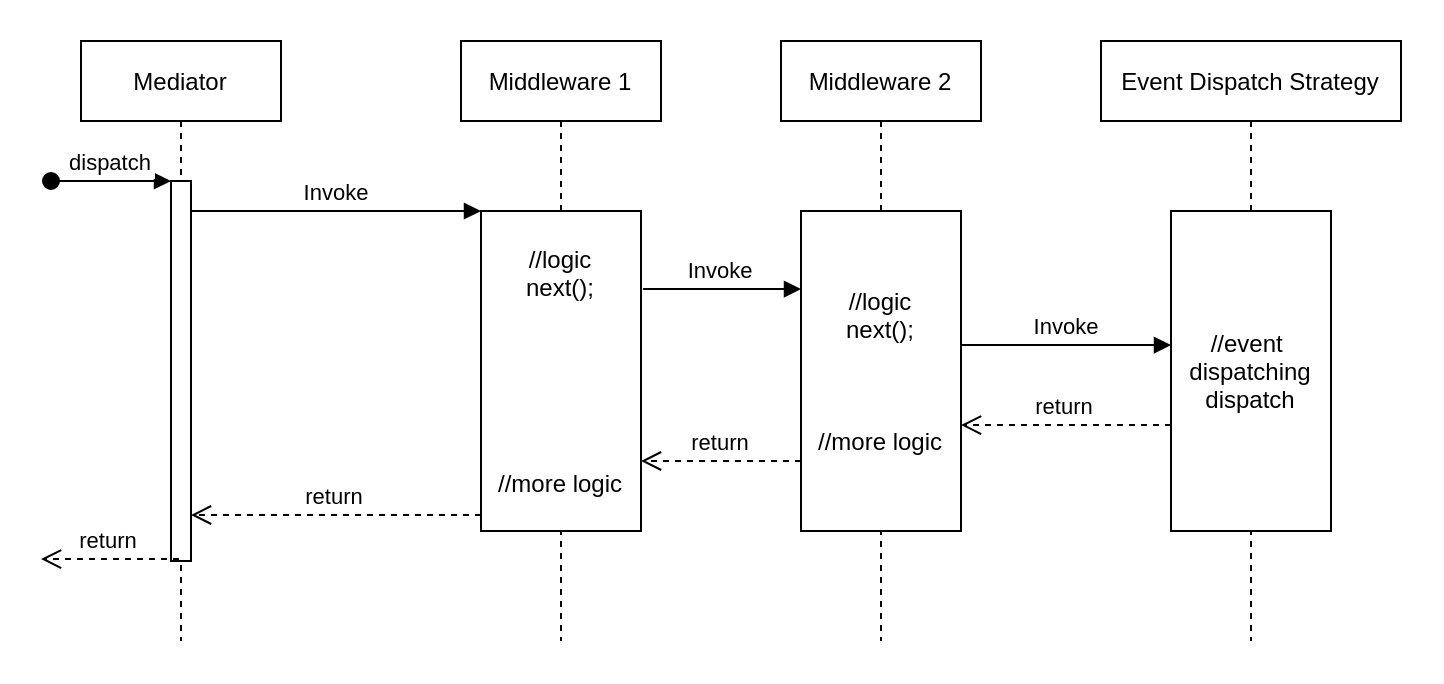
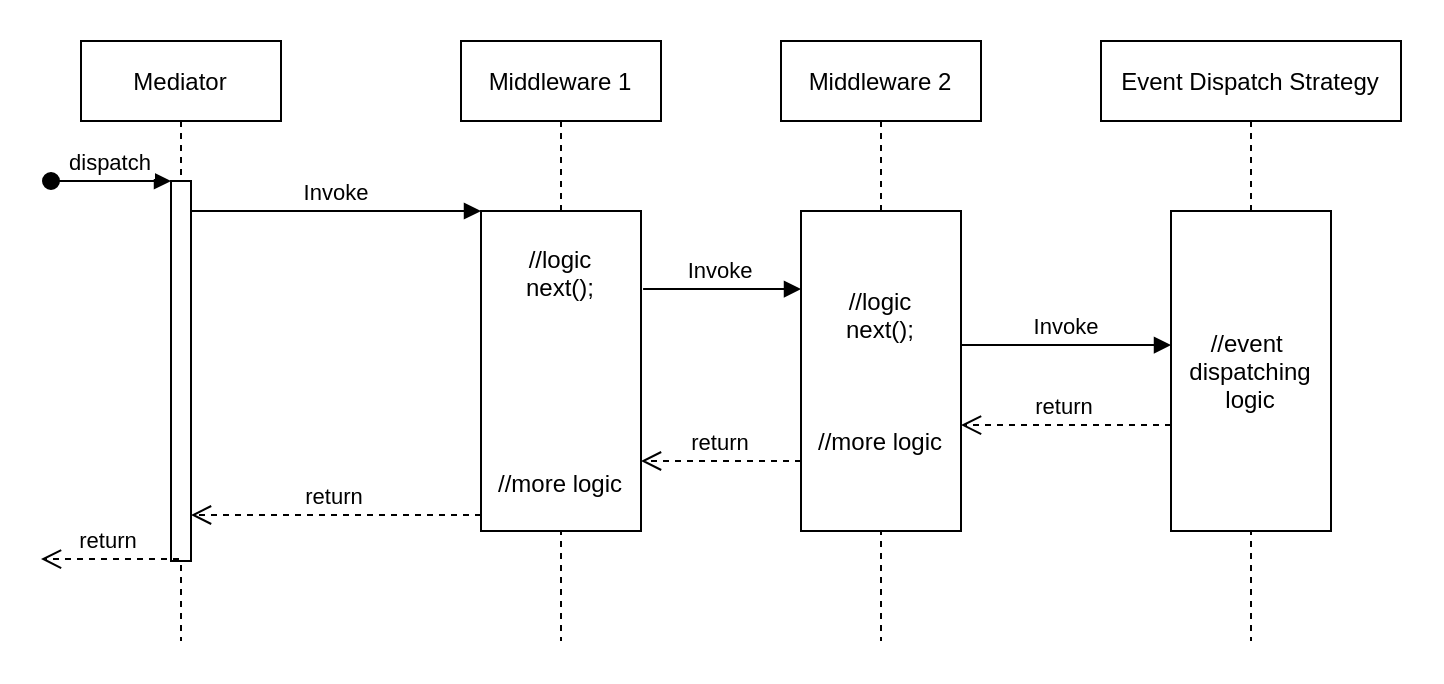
node "//event dispatching dispatch": label "//event dispatching dispatch" -> "//event dispatching logic"
